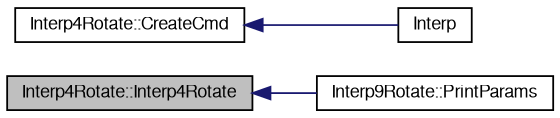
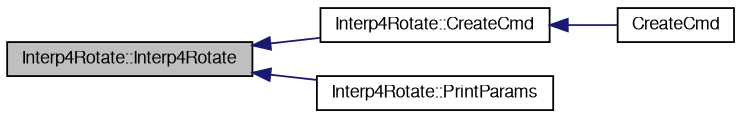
node "Interp": label "Interp" -> "CreateCmd"
edge "Interp4Rotate::CreateCmd" -> "Interp4Rotate::Interp4Rotate": added
node "Interp9Rotate::PrintParams": label "Interp9Rotate::PrintParams" -> "Interp4Rotate::PrintParams"
